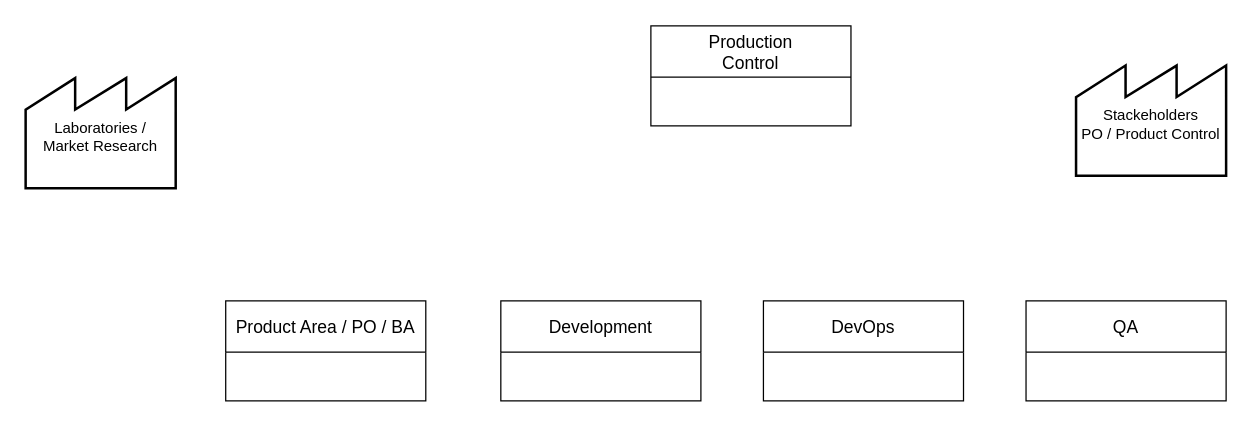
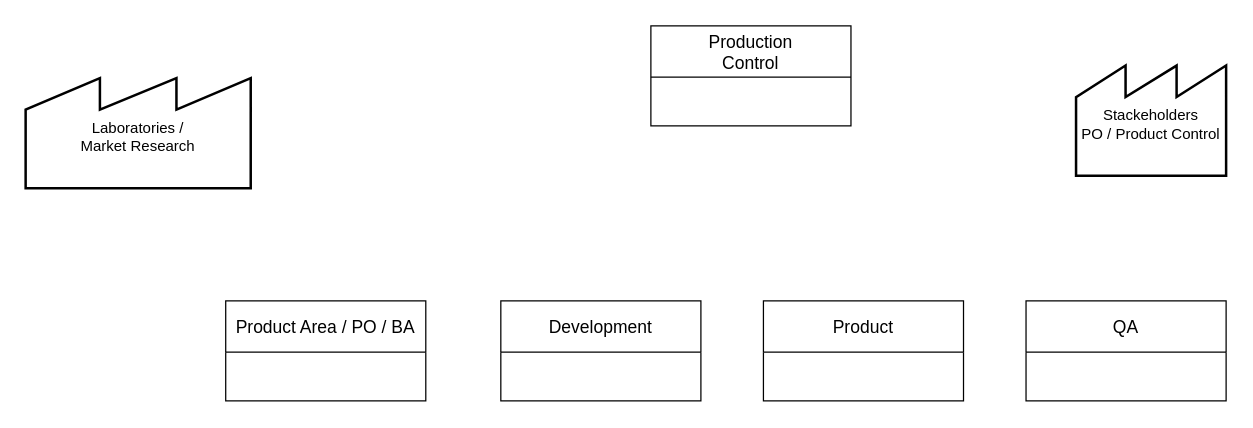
node "Laboratories / Market Research": size 150x113 -> 225x113
node "DevOps": label "DevOps" -> "Product"
